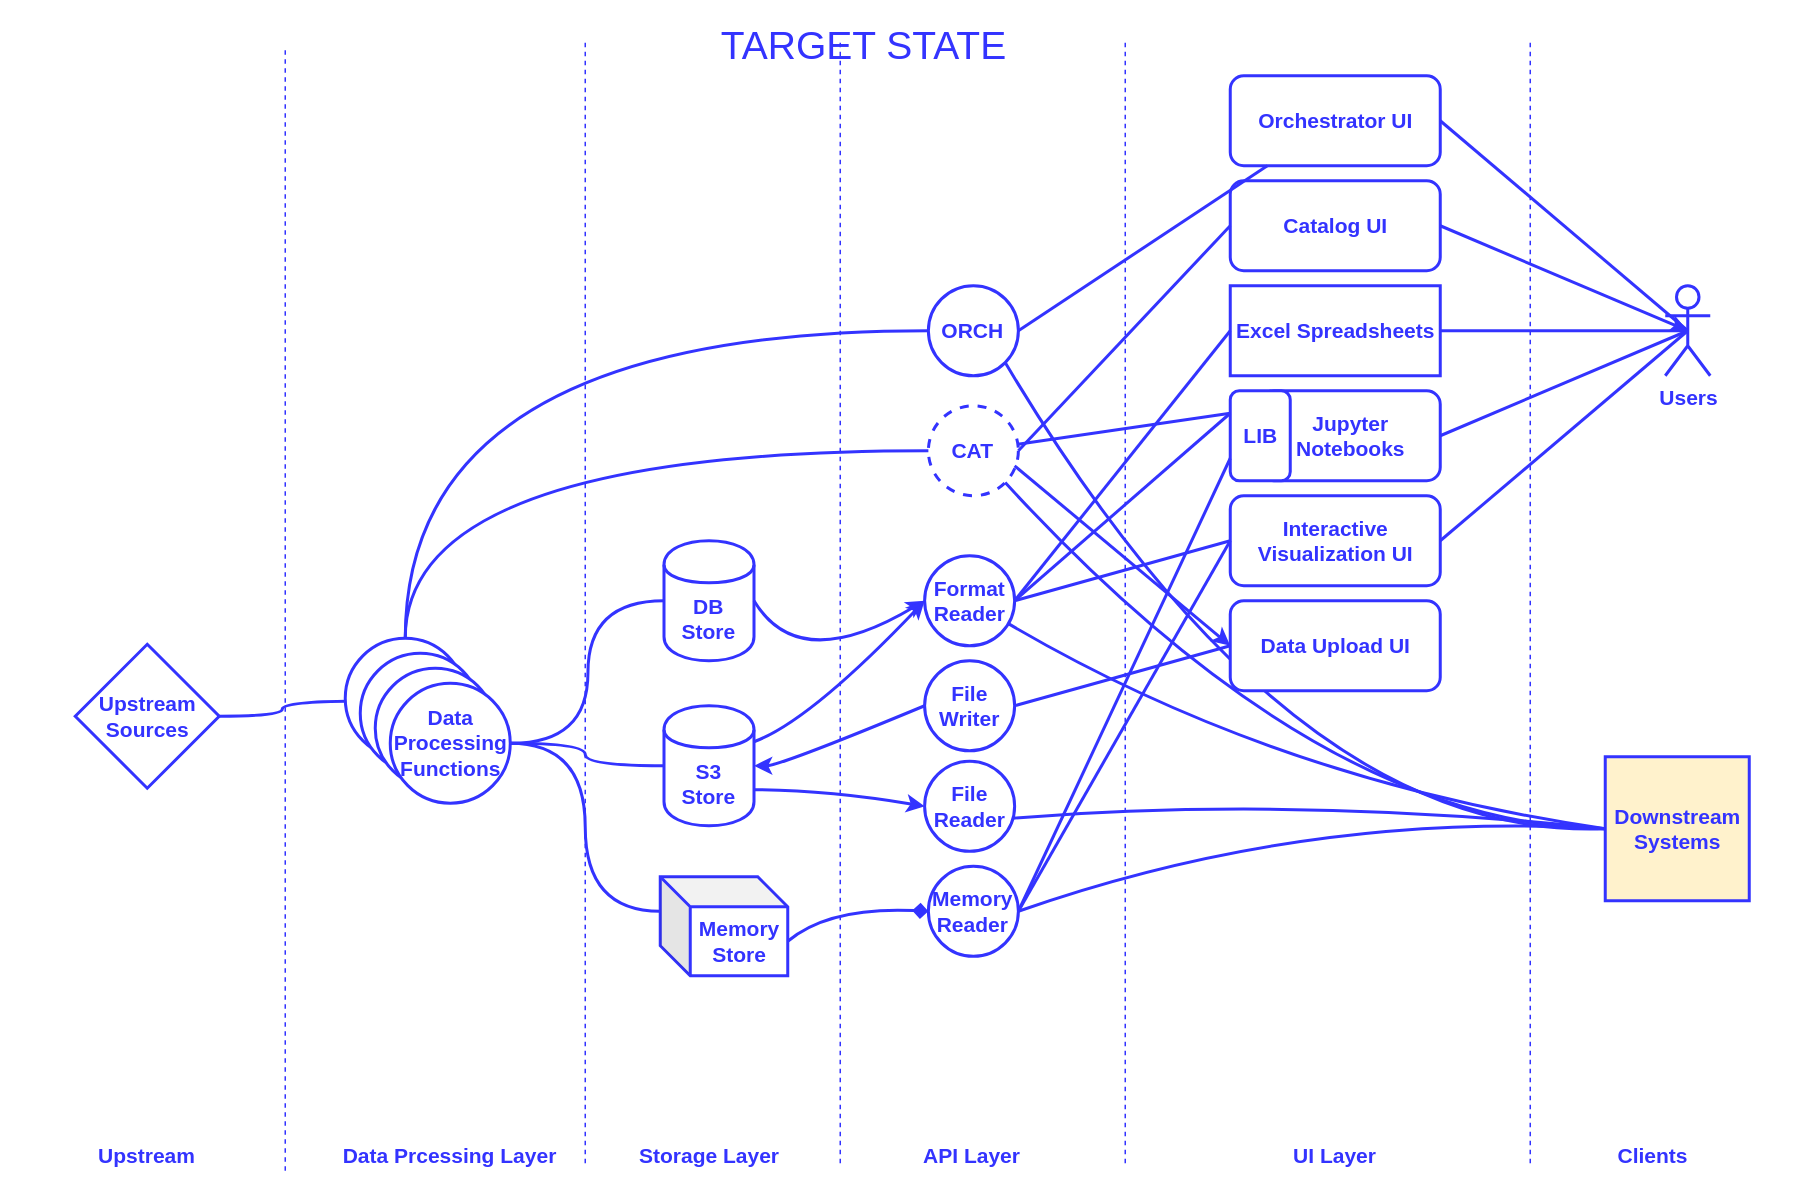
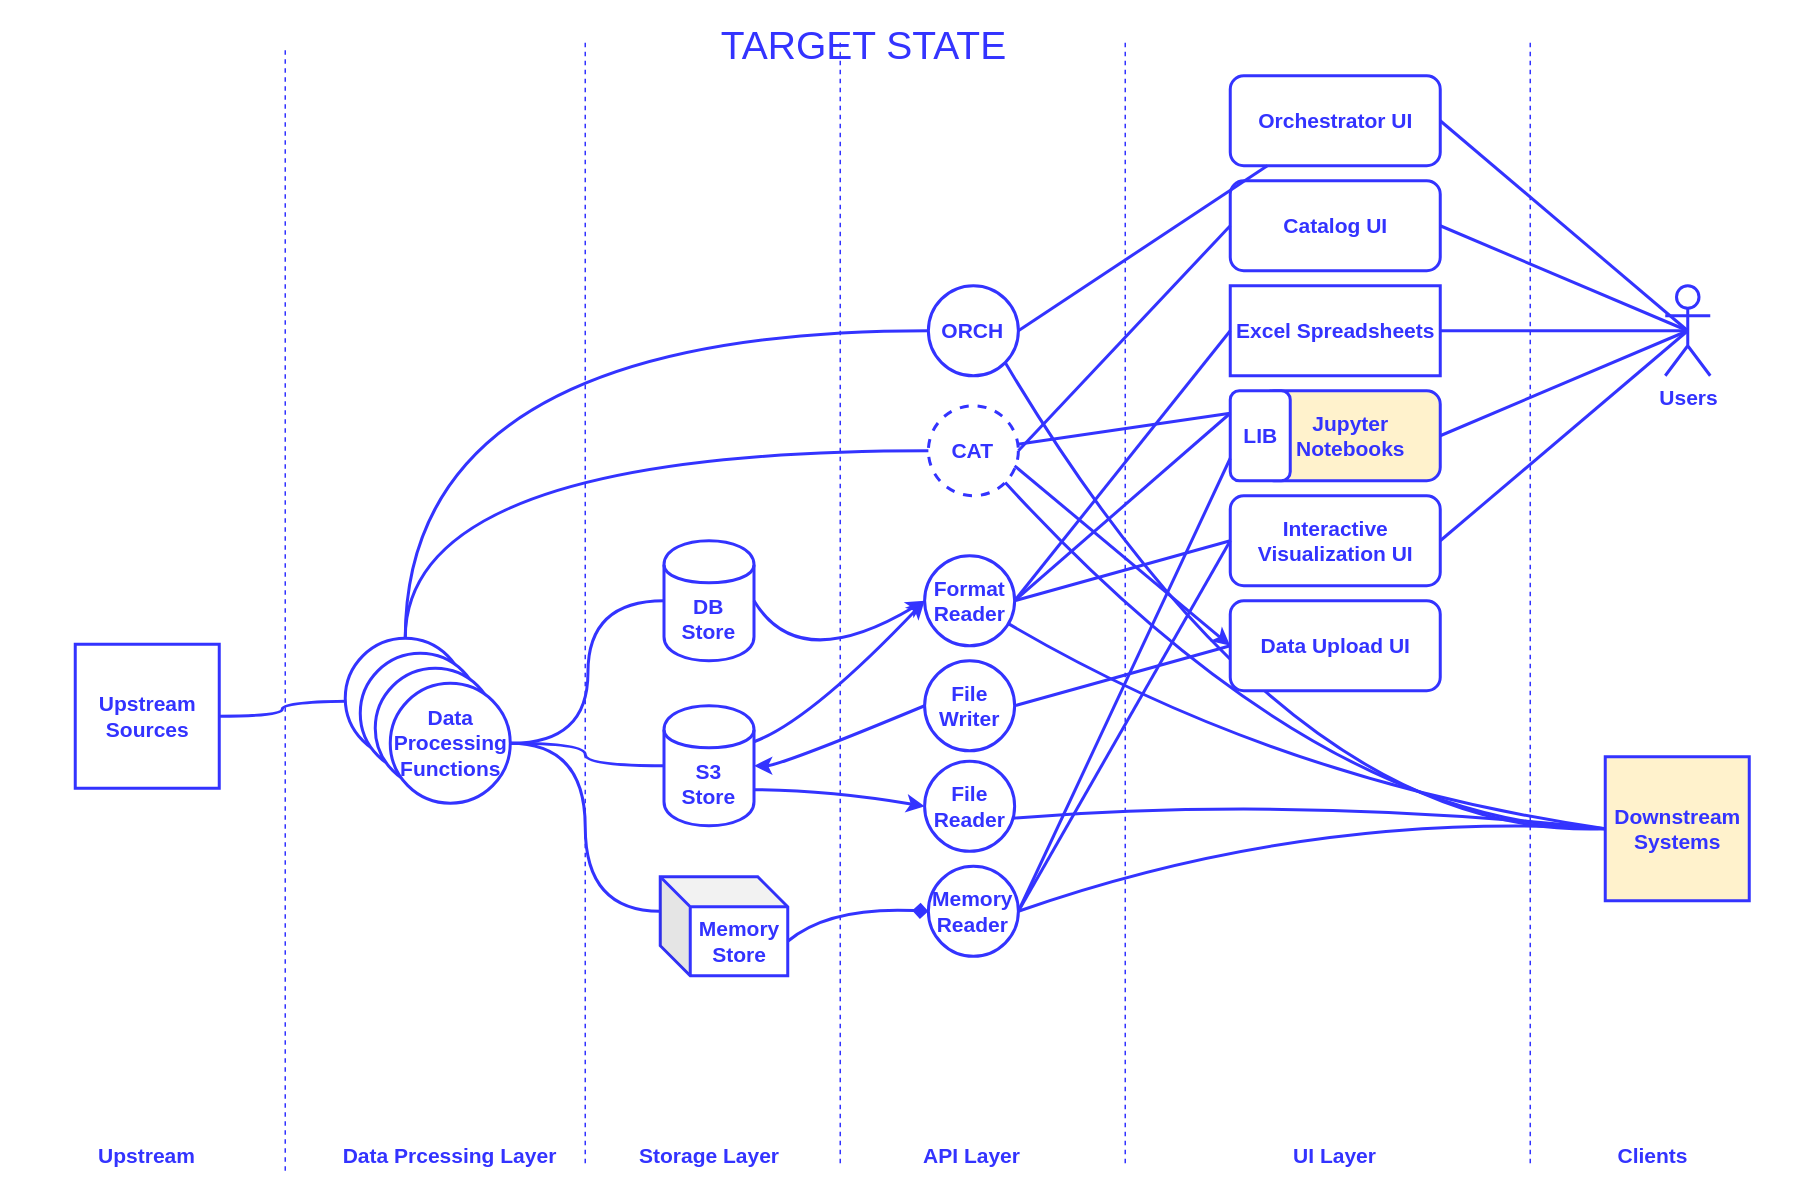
edge "Catalog UI" -> "Users": arrowhead classic -> none
node "Jupyter Notebooks": fillcolor #ffffff -> #fff2cc
node "Upstream Sources": shape diamond -> rectangle
